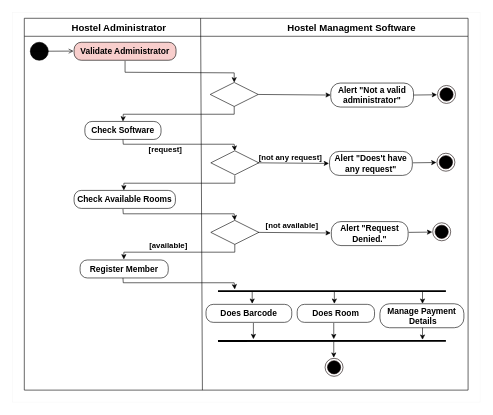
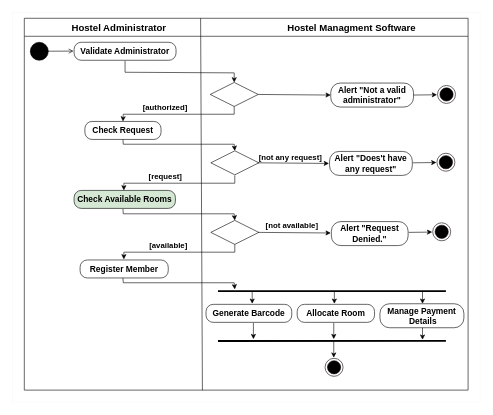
node "Validate Administrator": fillcolor #f8cecc -> #ffffff
node "[authorized]": added
node "Check Software": label "Check Software" -> "Check Request"
node "[request]": moved (166, 150) -> (166, 177)
node "Check Available Rooms": fillcolor #ffffff -> #d5e8d4
node "Does Barcode": label "Does Barcode" -> "Generate Barcode"
node "Does Room": label "Does Room" -> "Allocate Room"
